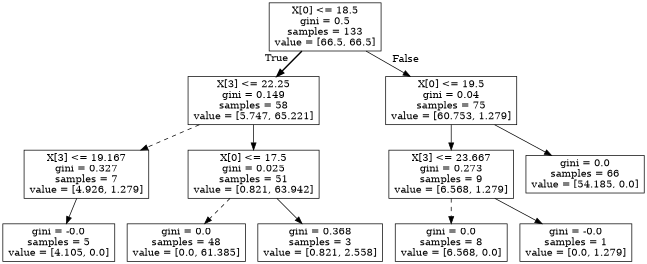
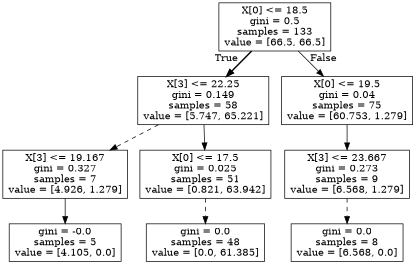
node "gini = 0.0 samples = 66 value = [54.185, 0.0]": removed
node "gini = 0.368 samples = 3 value = [0.821, 2.558]": removed
node "gini = -0.0 samples = 1 value = [0.0, 1.279]": removed
